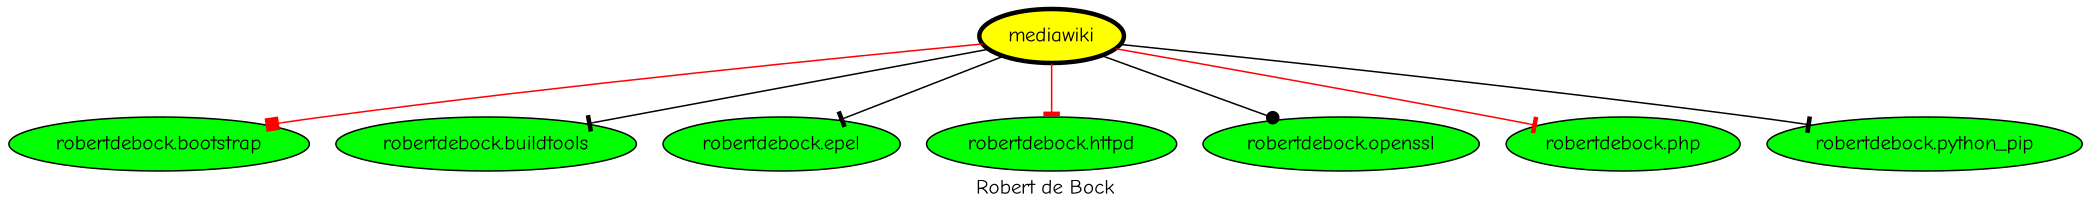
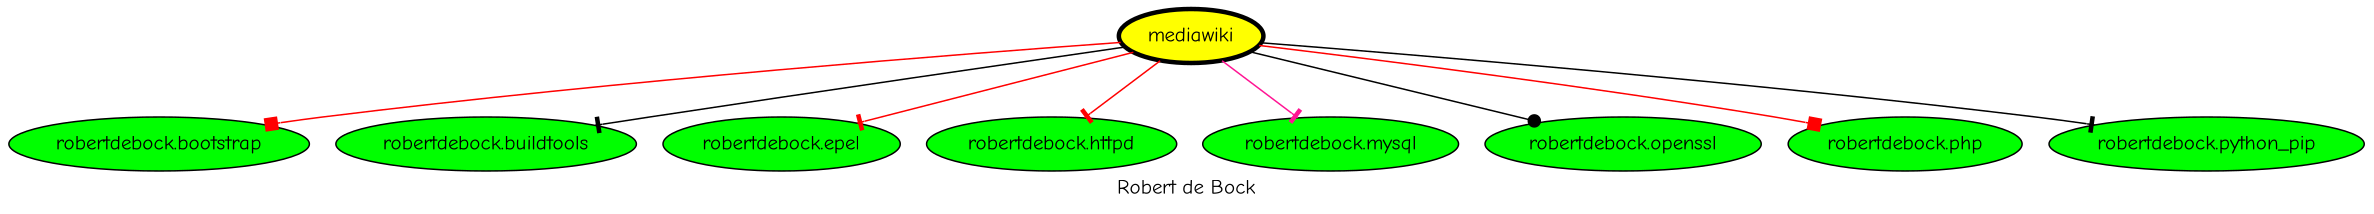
edge "mediawiki" -> "robertdebock.php": arrowhead tee -> box
edge "mediawiki" -> "robertdebock.epel": color black -> red
node "robertdebock.mysql": added
